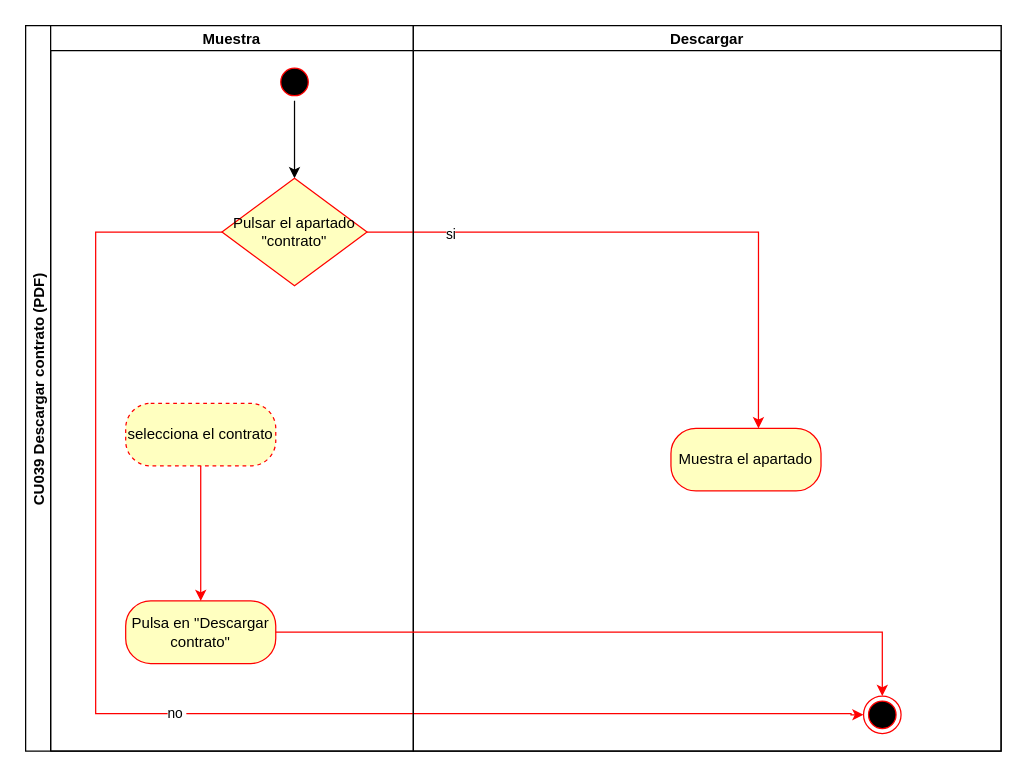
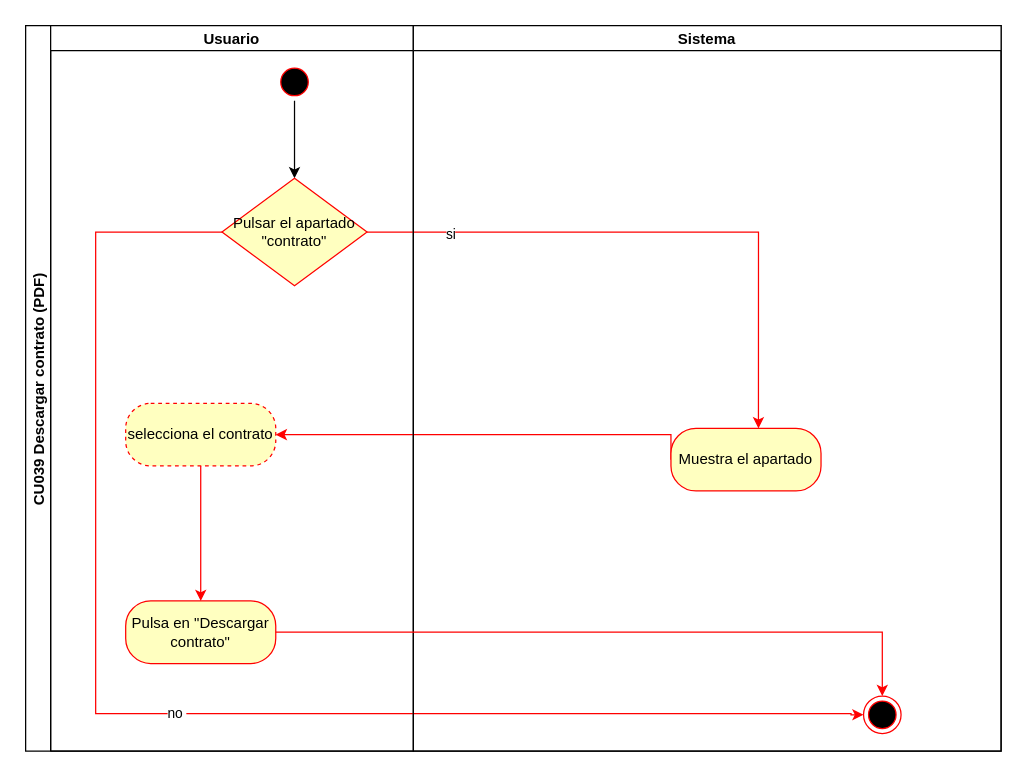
node "Muestra": label "Muestra" -> "Usuario"
node "Descargar": label "Descargar" -> "Sistema"
edge "Muestra el apartado" -> "selecciona el contrato": added
